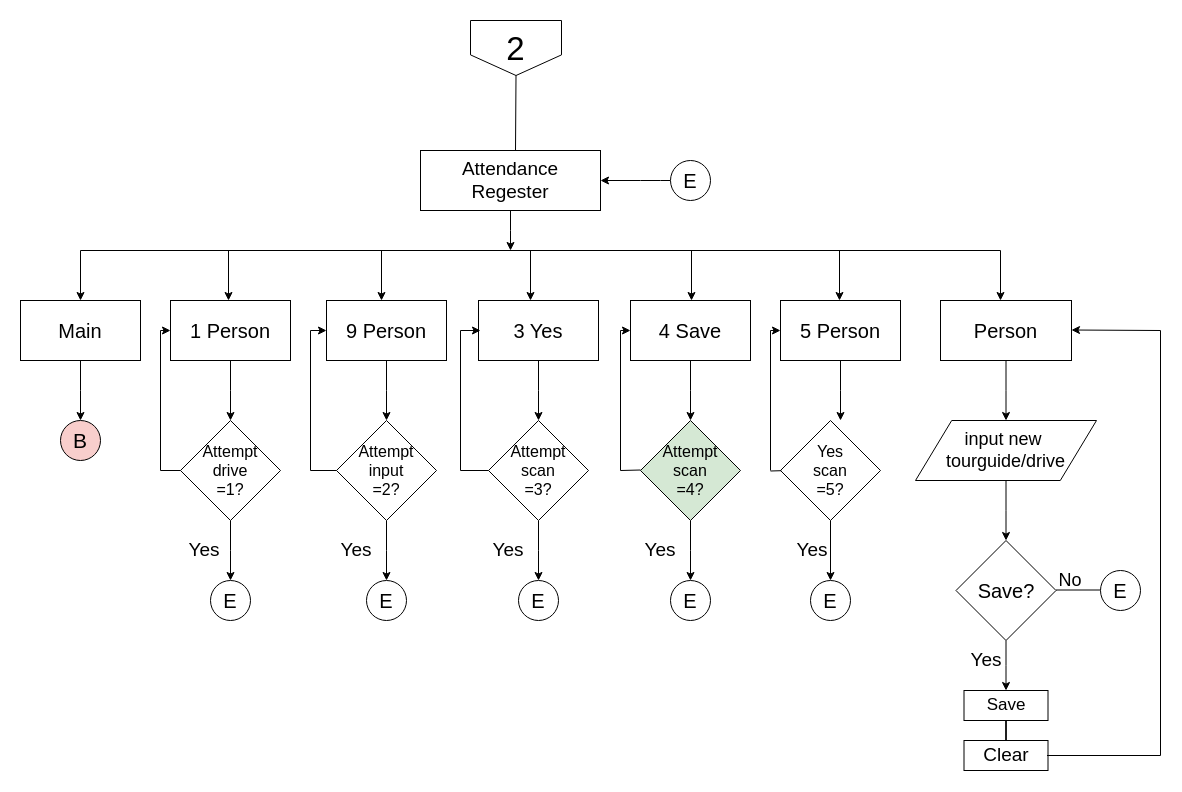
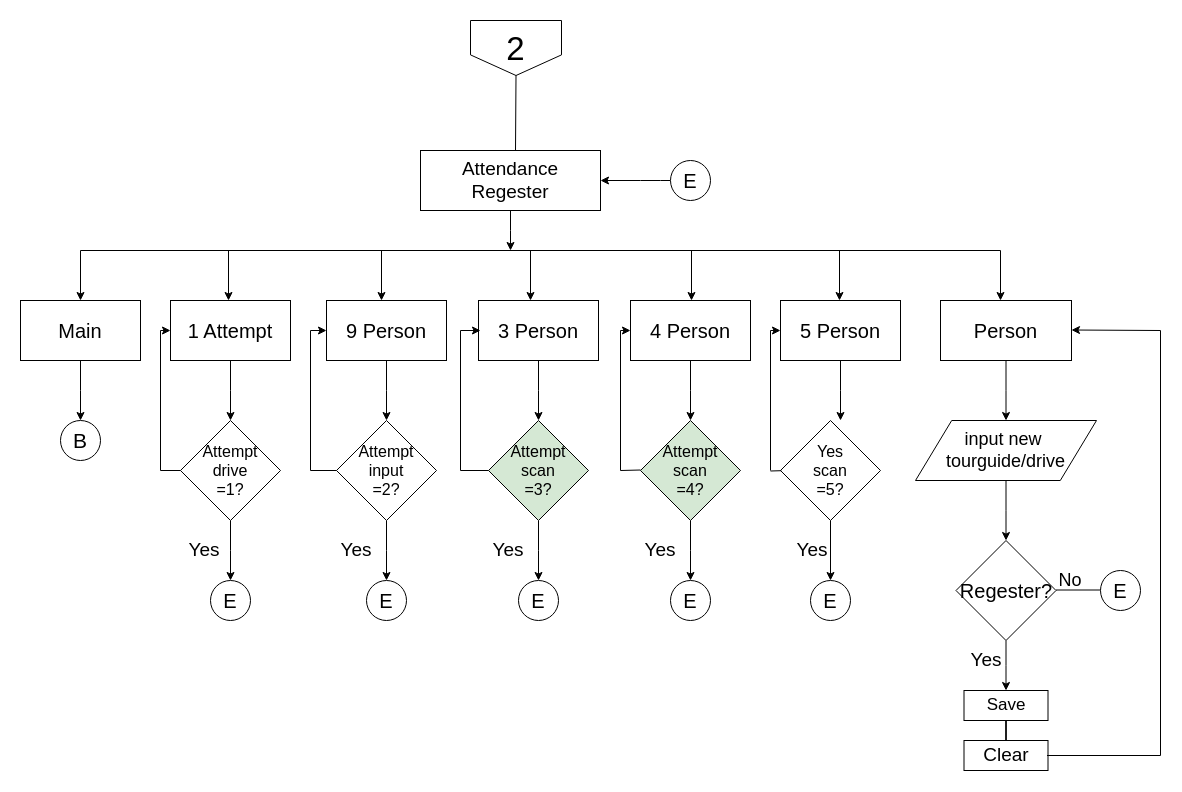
node "1 Person": label "1 Person" -> "1 Attempt"
node "3 Yes": label "3 Yes" -> "3 Person"
node "4 Save": label "4 Save" -> "4 Person"
node "B": fillcolor #f8cecc -> #ffffff
node "Attempt scan =3?": fillcolor #ffffff -> #d5e8d4
node "Save?": label "Save?" -> "Regester?"
